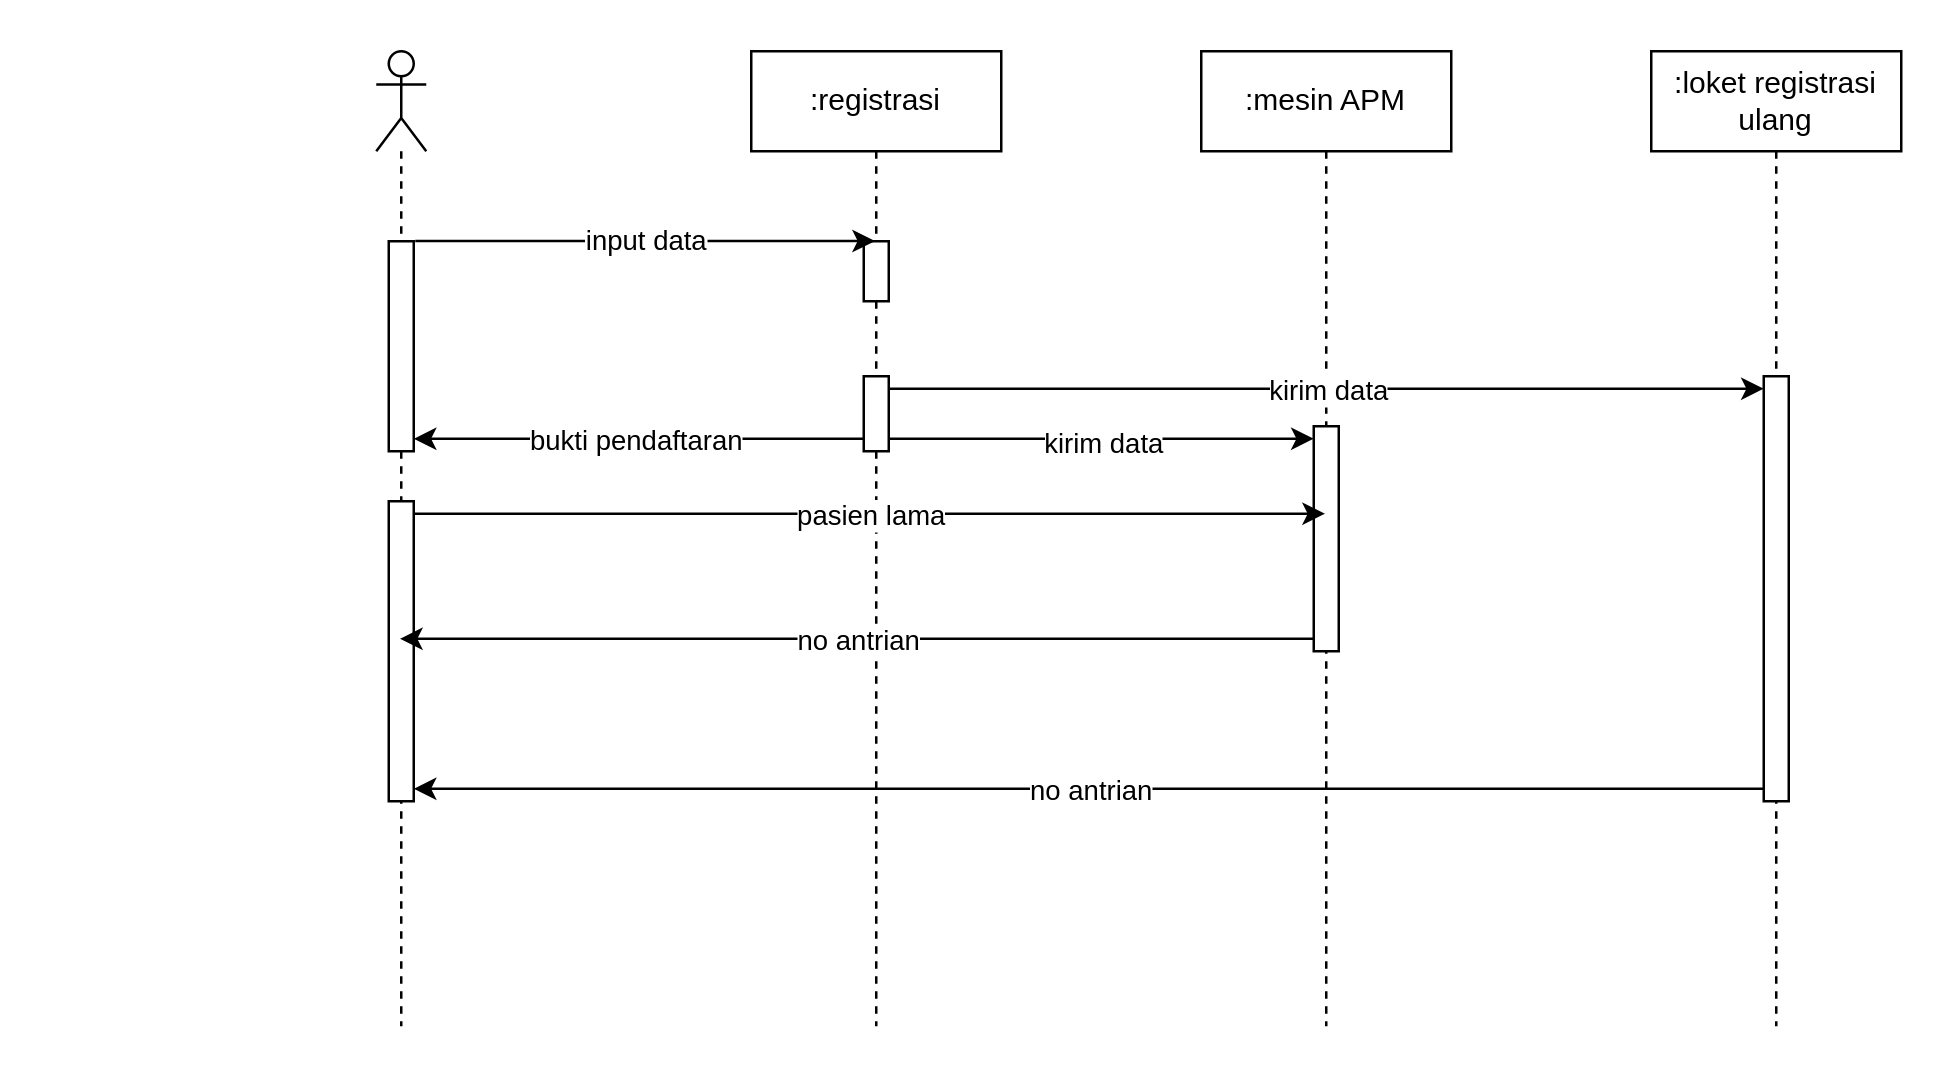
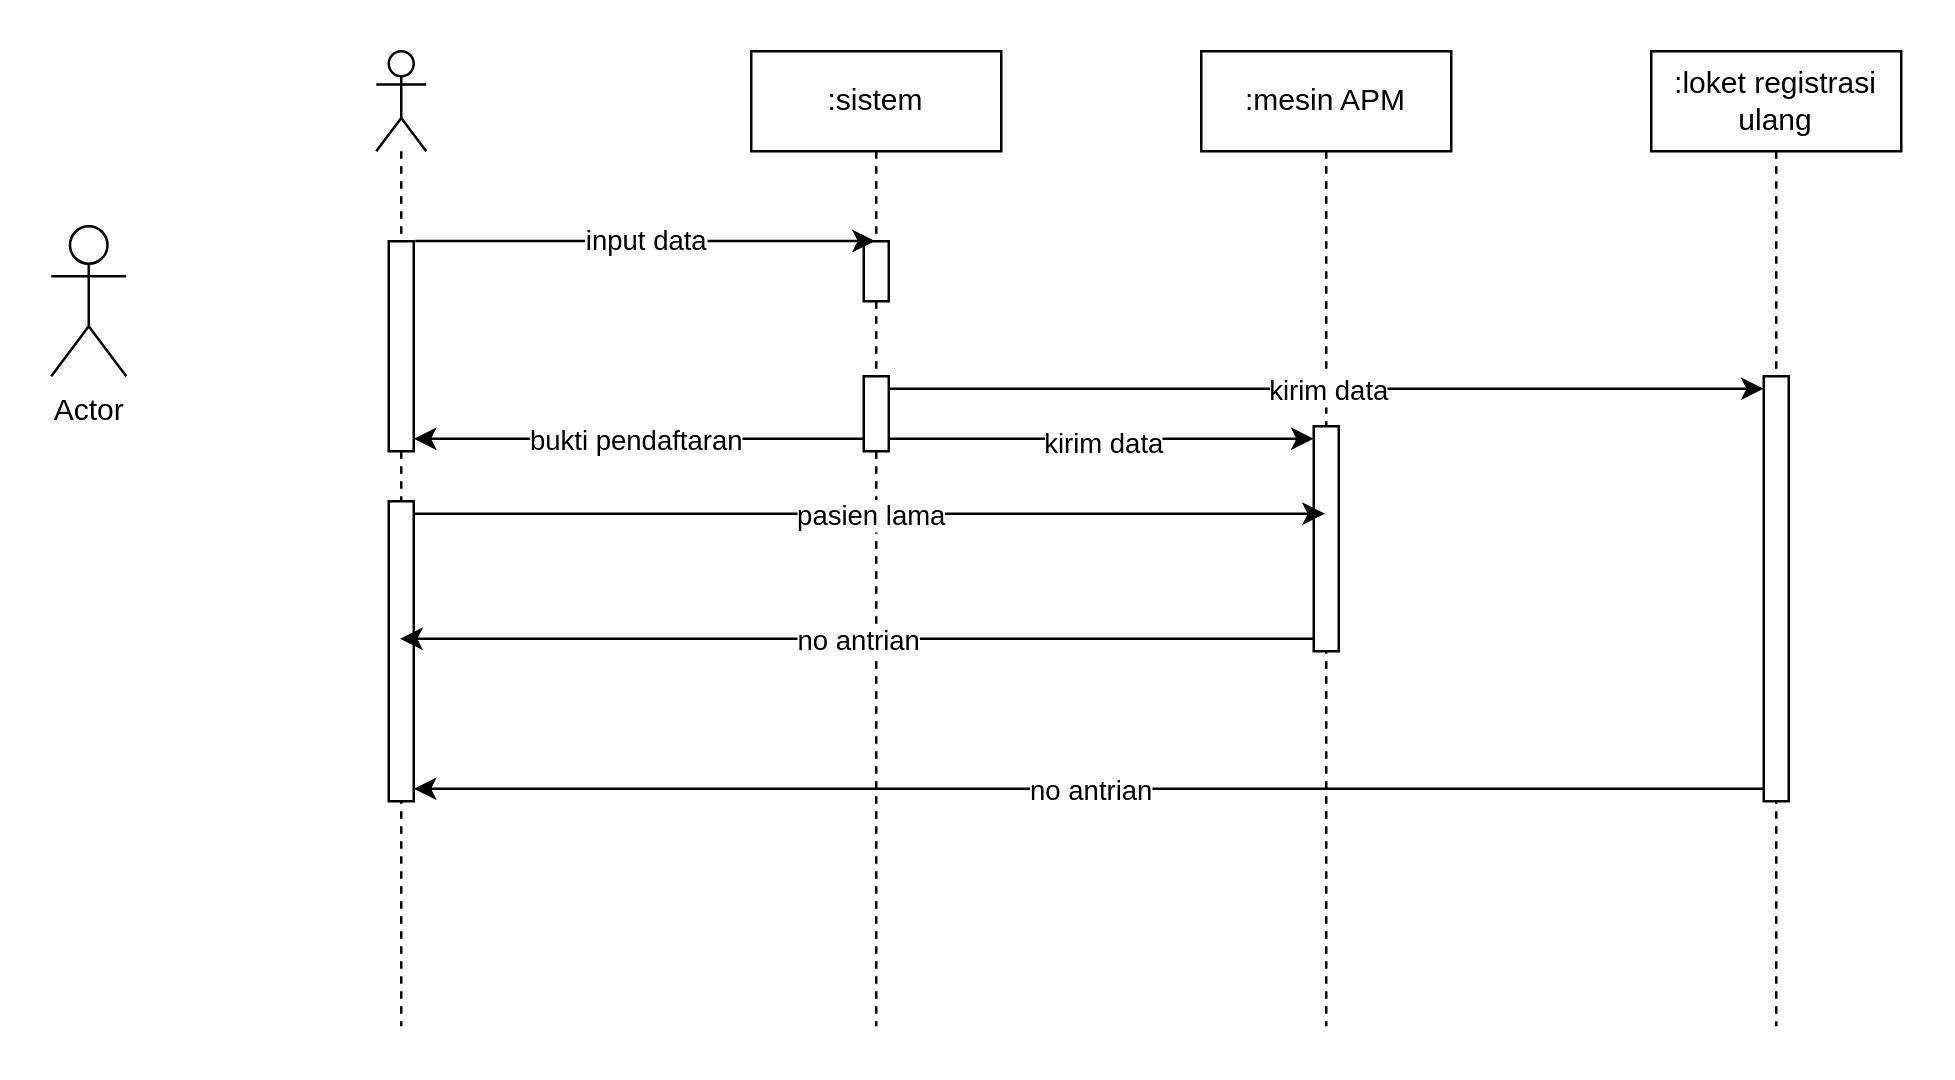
node ":registrasi": label ":registrasi" -> ":sistem"
node "Actor": added
